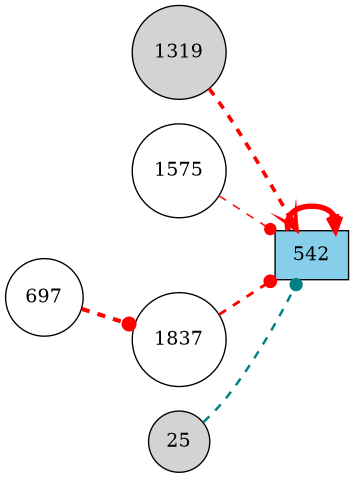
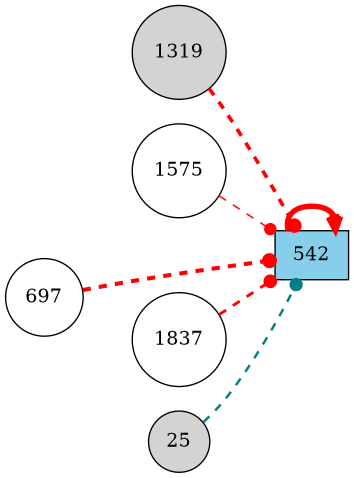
edge "1319" -> "542": arrowhead vee -> dot
edge "697" -> "1837": now "697" -> "542"
